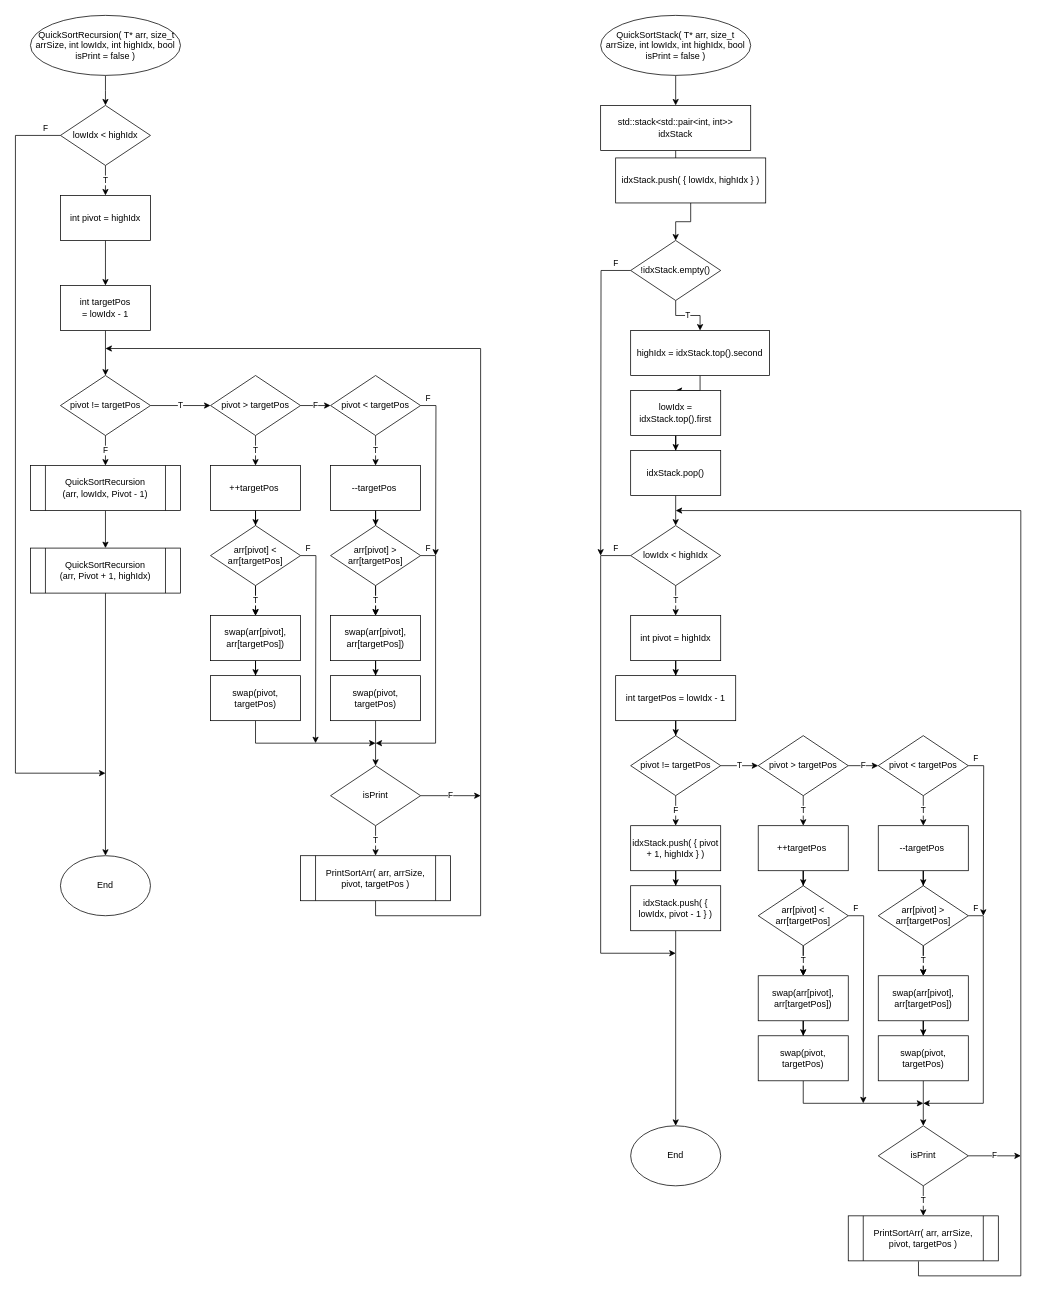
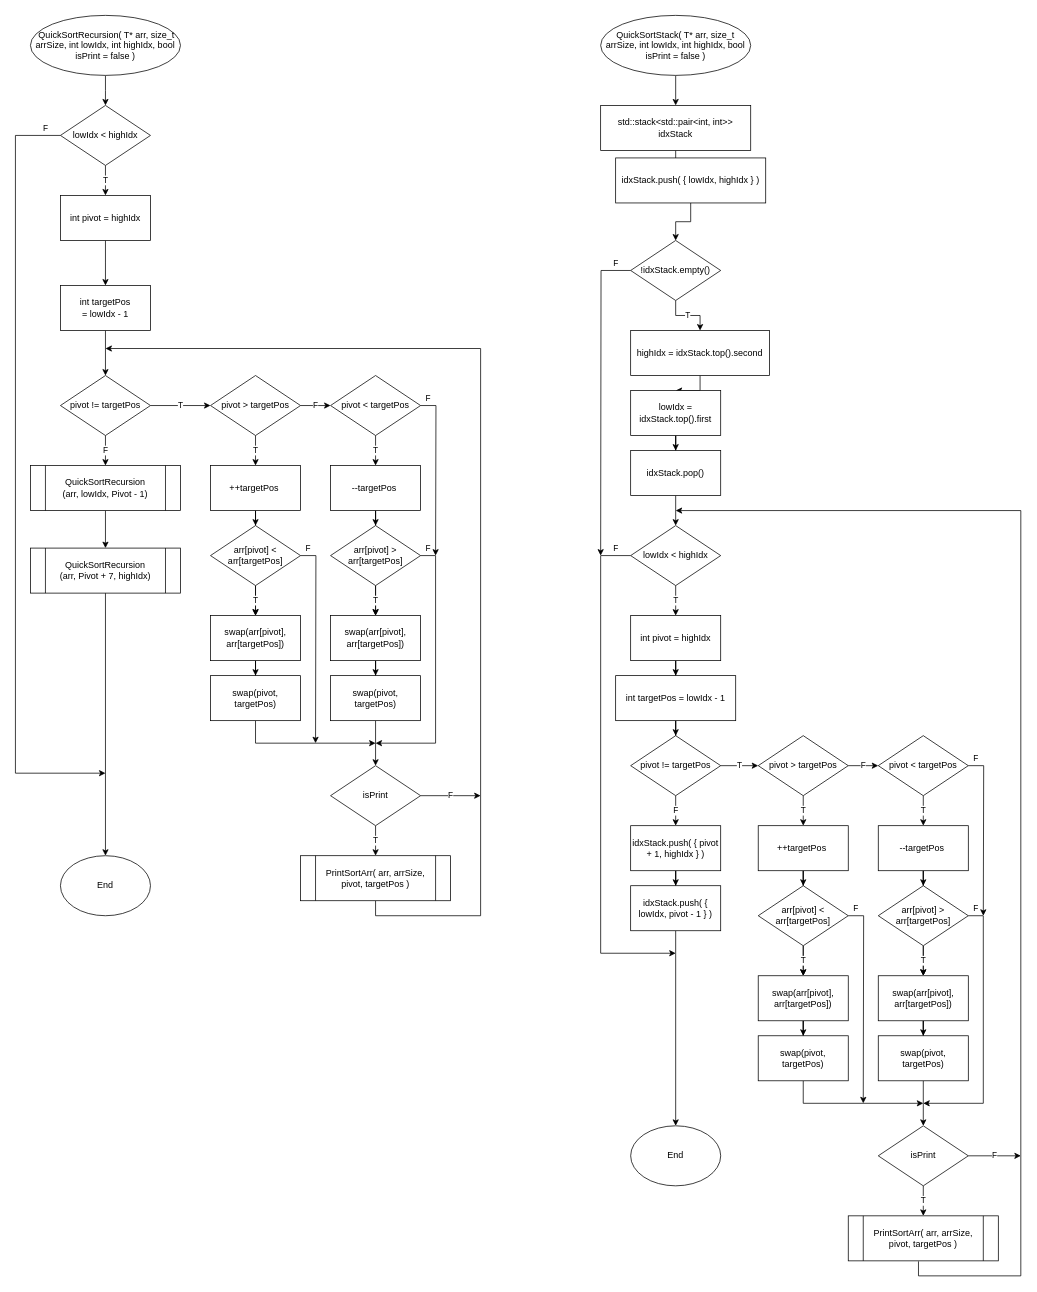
node "QuickSortRecursion (arr, Pivot + 1, highIdx)": label "QuickSortRecursion (arr, Pivot + 1, highIdx)" -> "QuickSortRecursion (arr, Pivot + 7, highIdx)"
